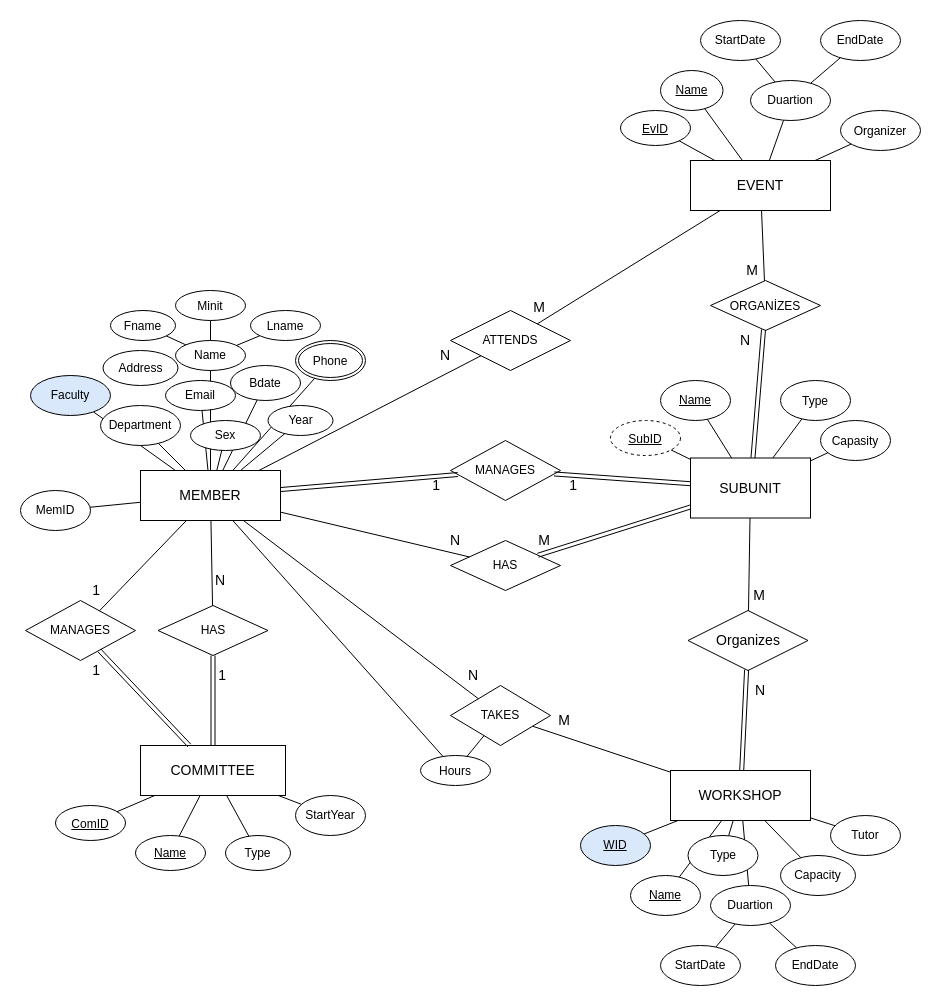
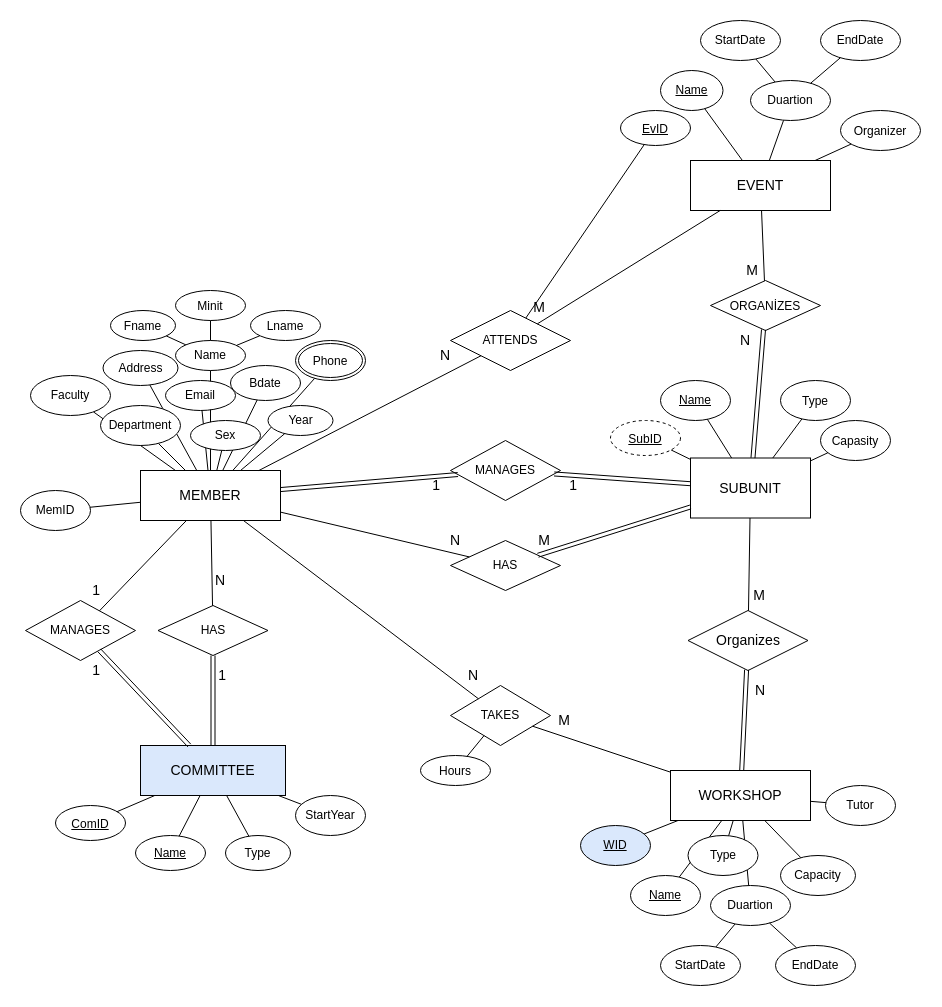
edge "EvID" -- "EVENT": now "EvID" -- "ATTENDS"
node "Faculty": fillcolor #dae8fc -> #ffffff
edge "MEMBER" -- "Hours": now "MEMBER" -- "Address"
node "COMMITTEE": fillcolor #ffffff -> #dae8fc
node "Tutor": moved (866, 836) -> (861, 806)
